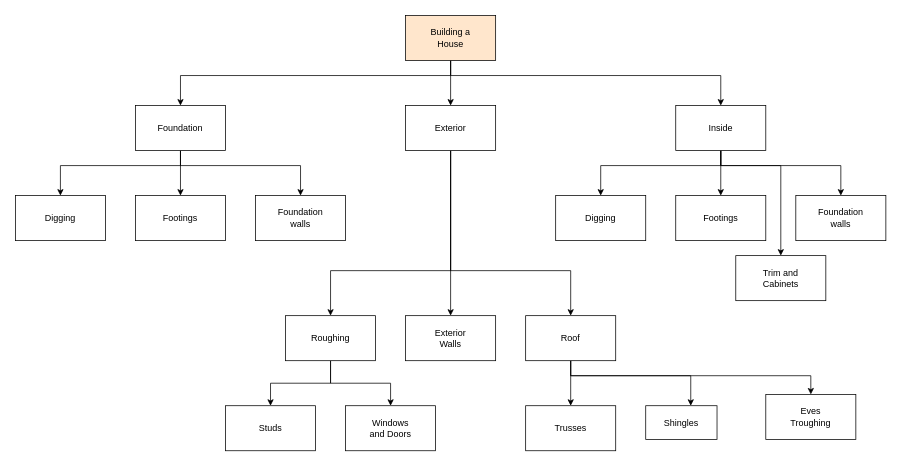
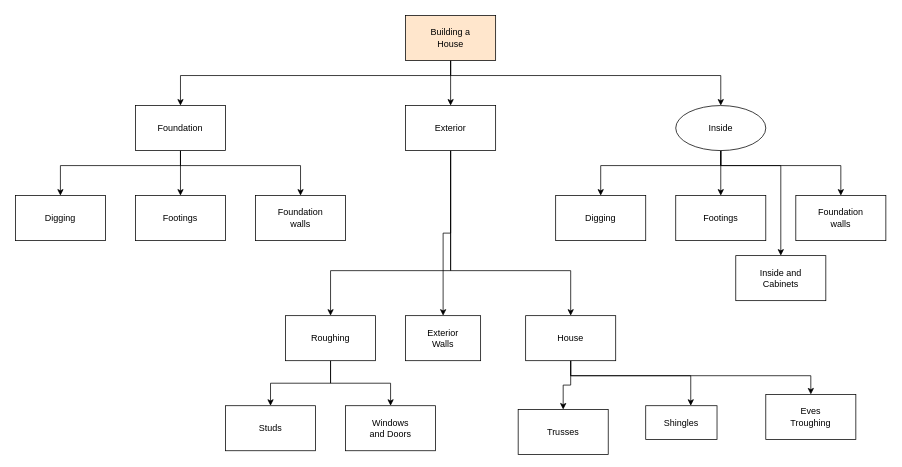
node "Inside": shape rectangle -> ellipse
node "Trim and Cabinets": label "Trim and Cabinets" -> "Inside and Cabinets"
node "Exterior Walls": size 90x45 -> 75x45
node "Roof": label "Roof" -> "House"
node "Trusses": moved (570, 428) -> (563, 432)
